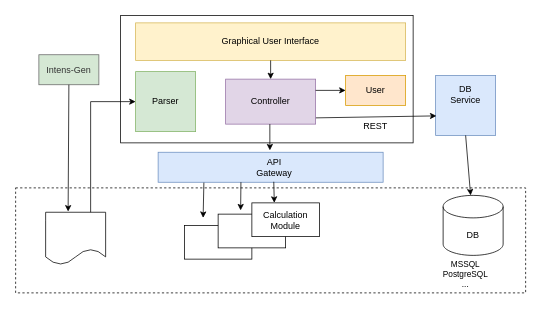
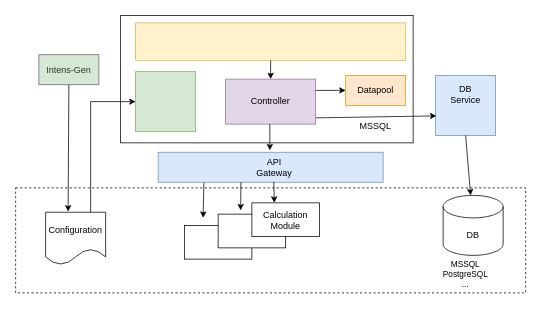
node "Graphical User Interface": removed
node "User": label "User" -> "Datapool"
node "Parser": removed
node "REST": label "REST" -> "MSSQL"
node "Configuration": added
